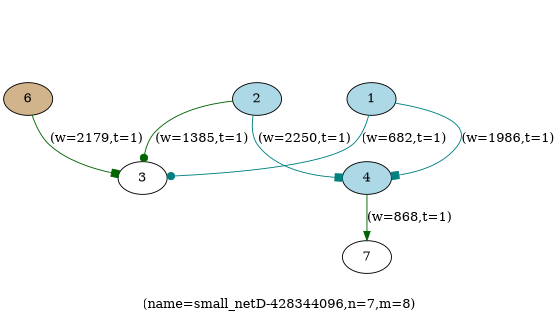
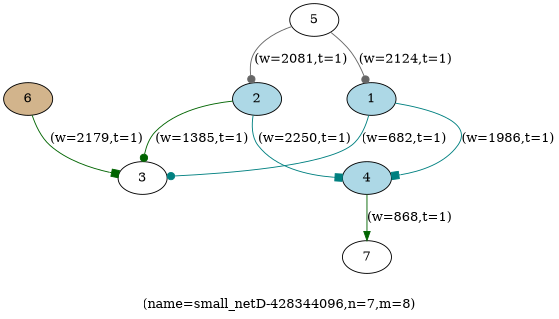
node "5": added
